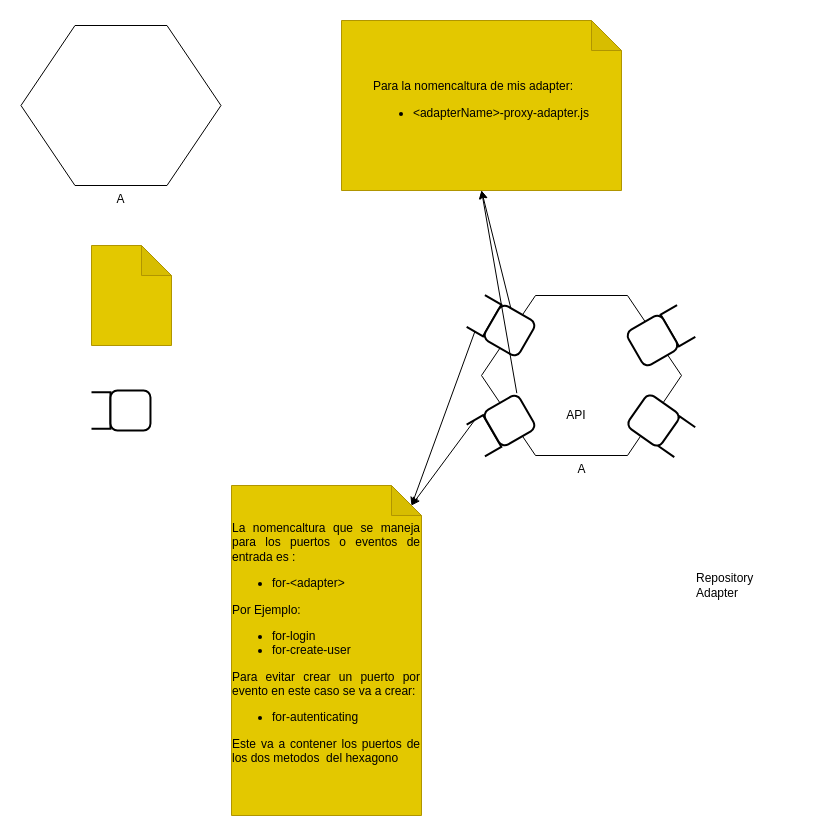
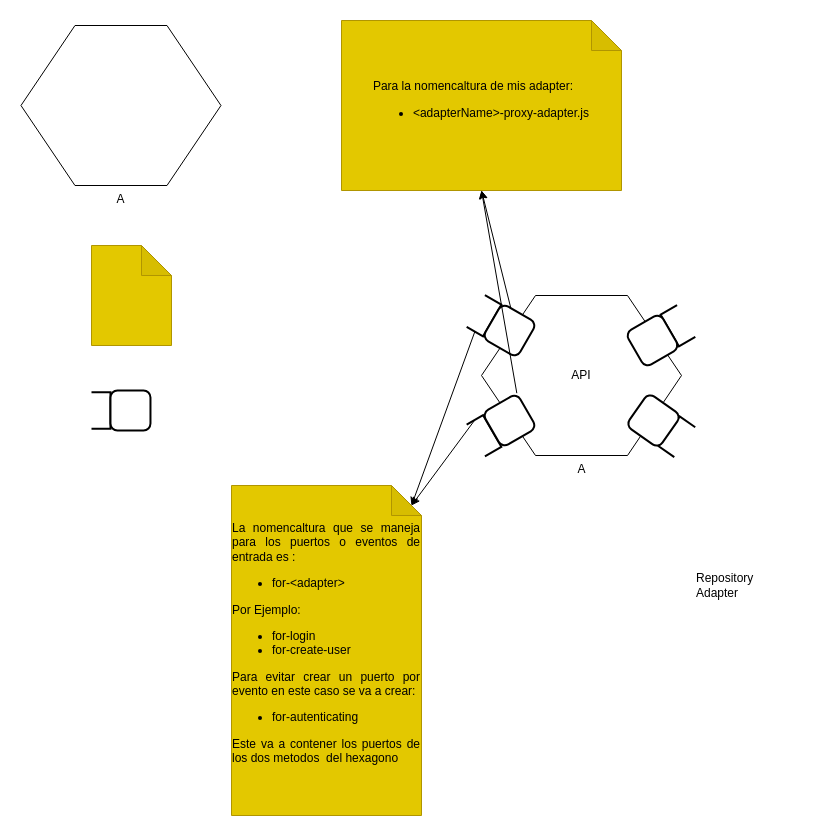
node "API": moved (577, 416) -> (582, 376)
